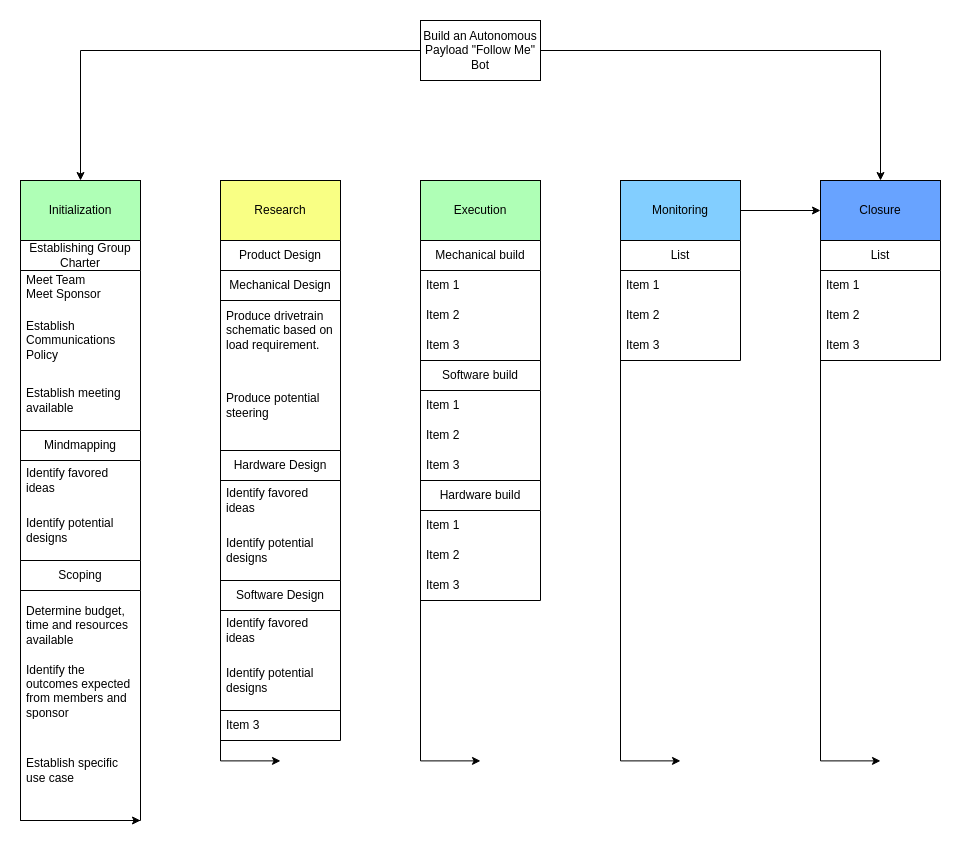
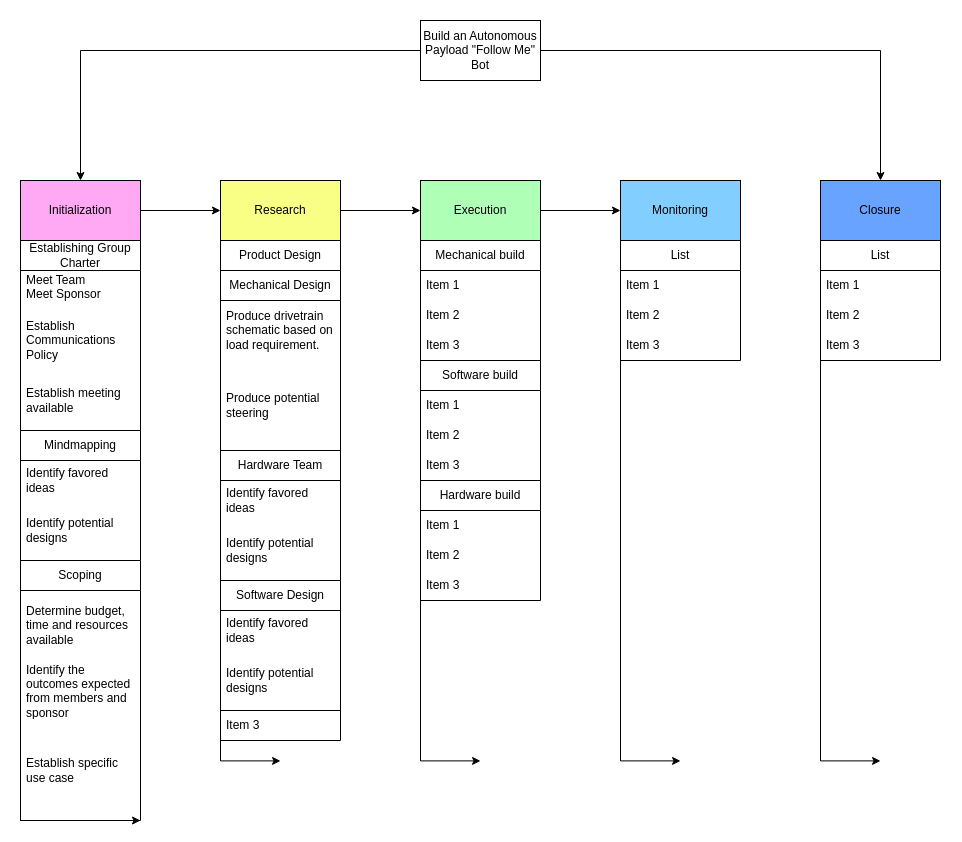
node "Initialization": fillcolor #afffb6 -> #ffa9f4
edge "Initialization" -> "Research": added
edge "Research" -> "Execution": added
edge "Execution" -> "Monitoring": added
edge "Monitoring" -> "Closure": removed
node "Hardware Design": label "Hardware Design" -> "Hardware Team"
